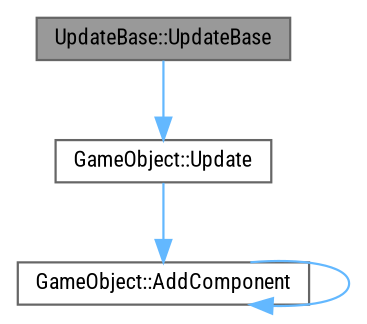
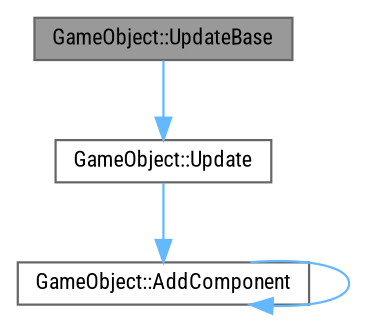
node "UpdateBase::UpdateBase": label "UpdateBase::UpdateBase" -> "GameObject::UpdateBase"
